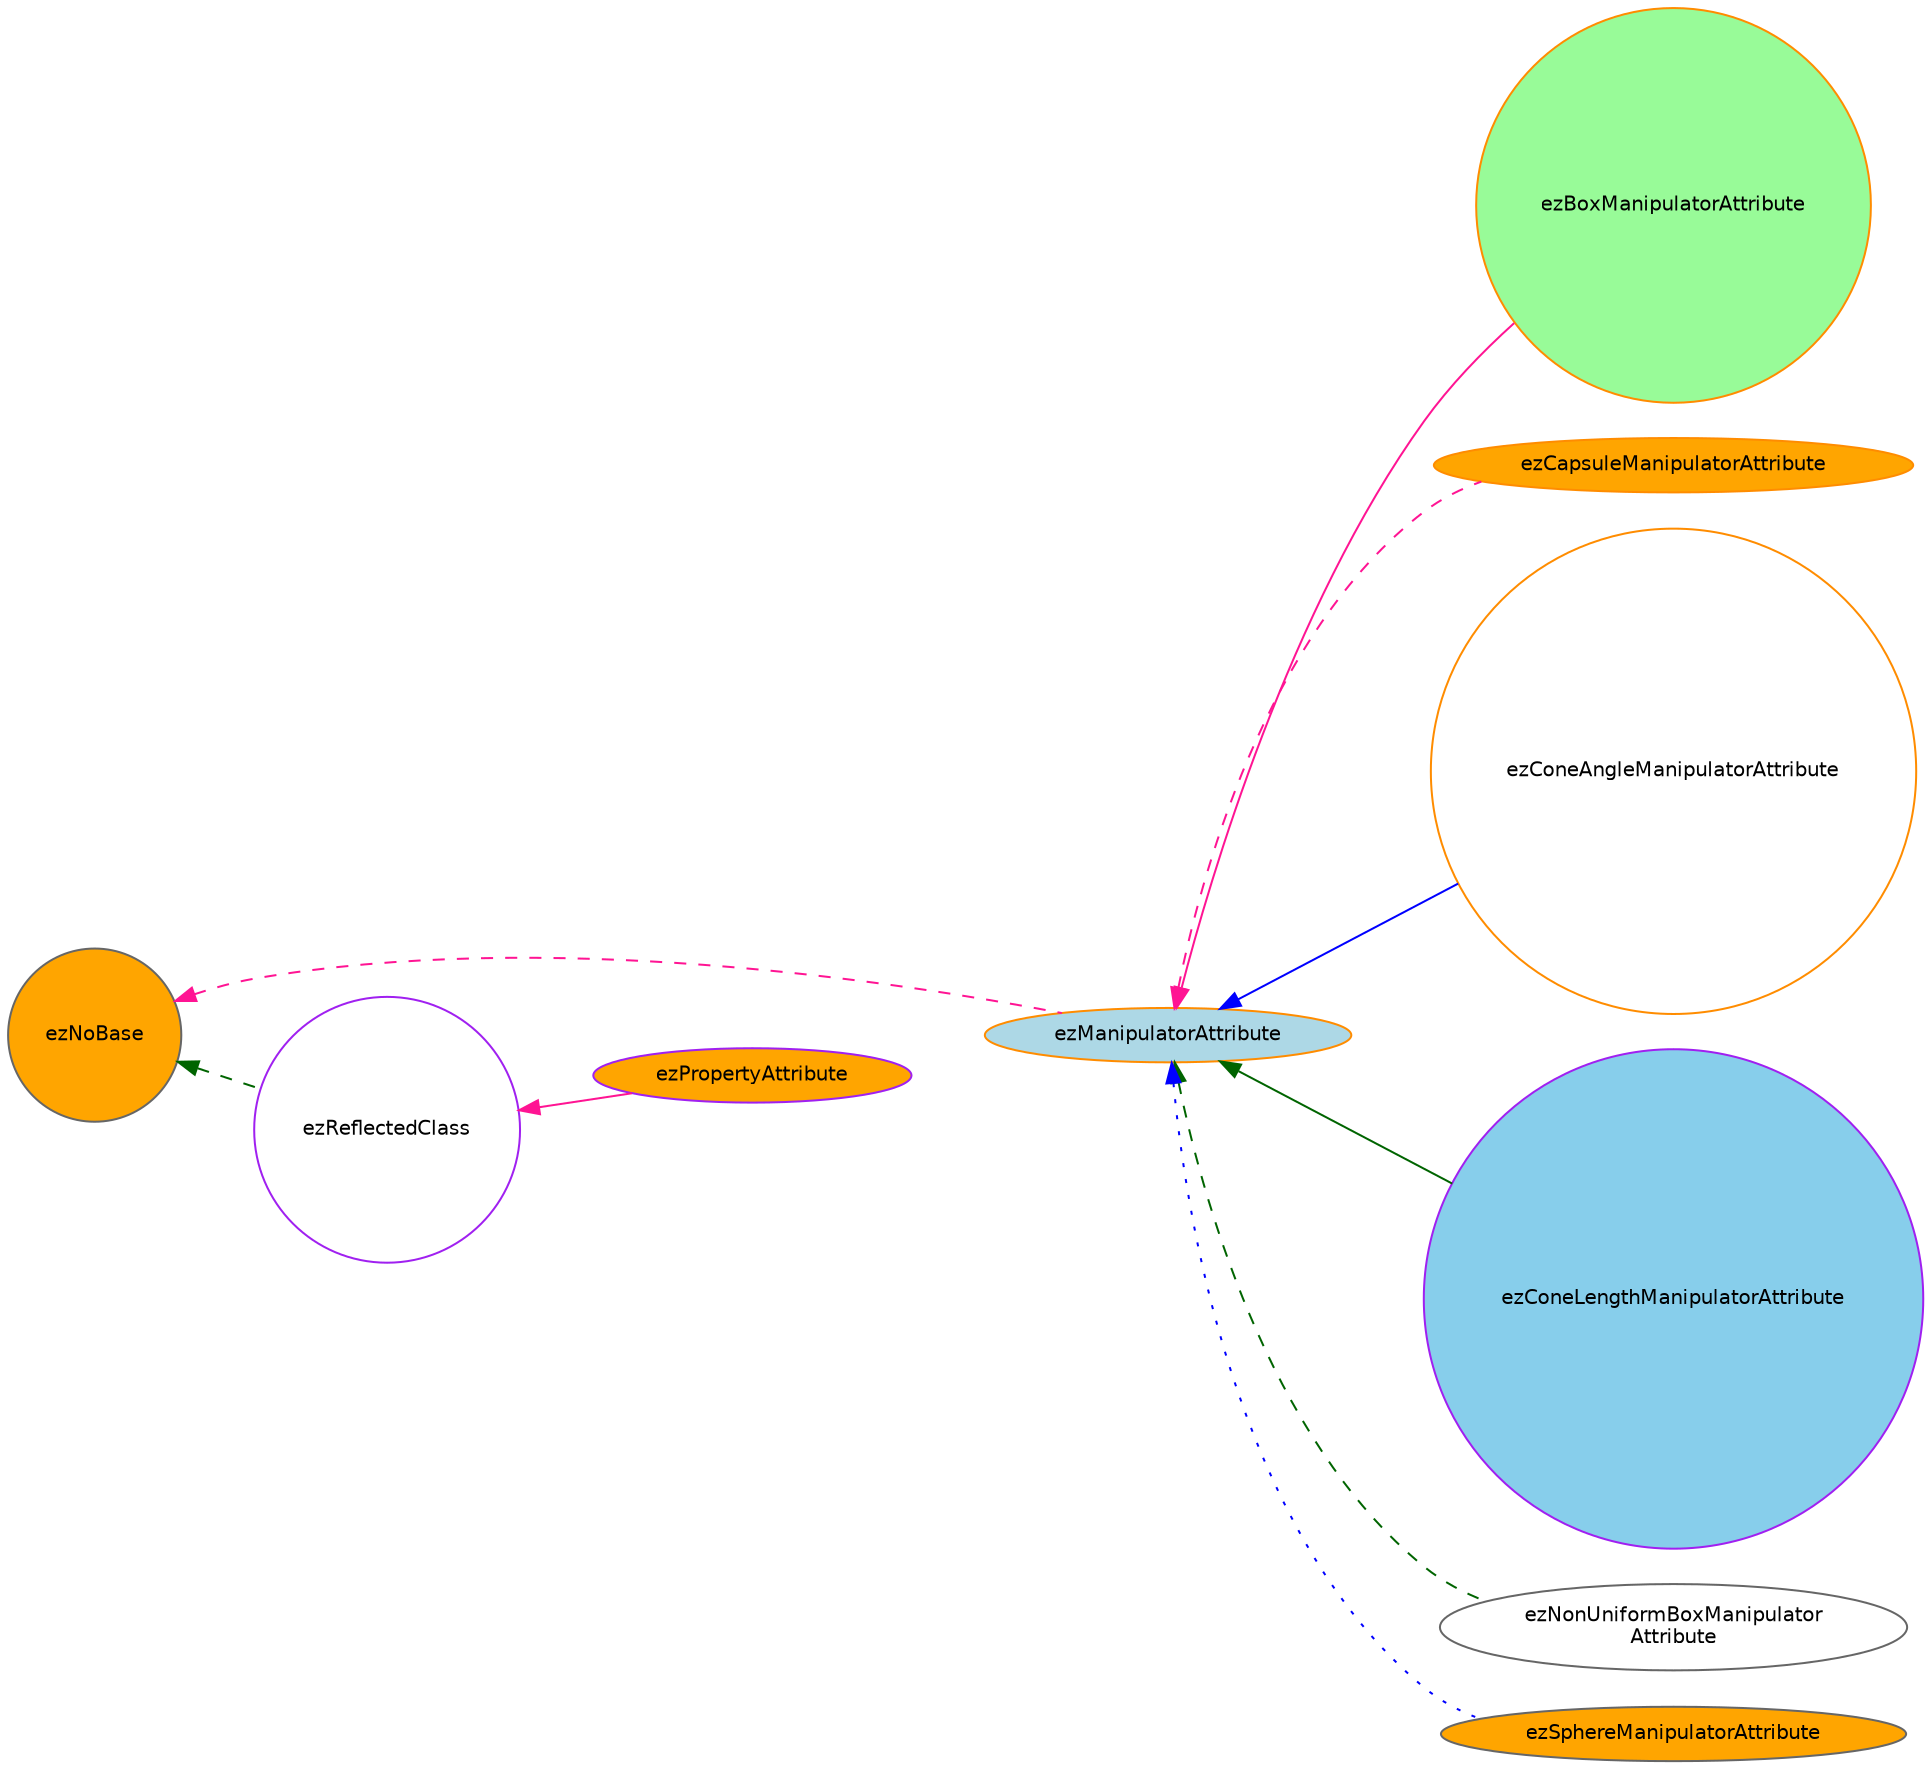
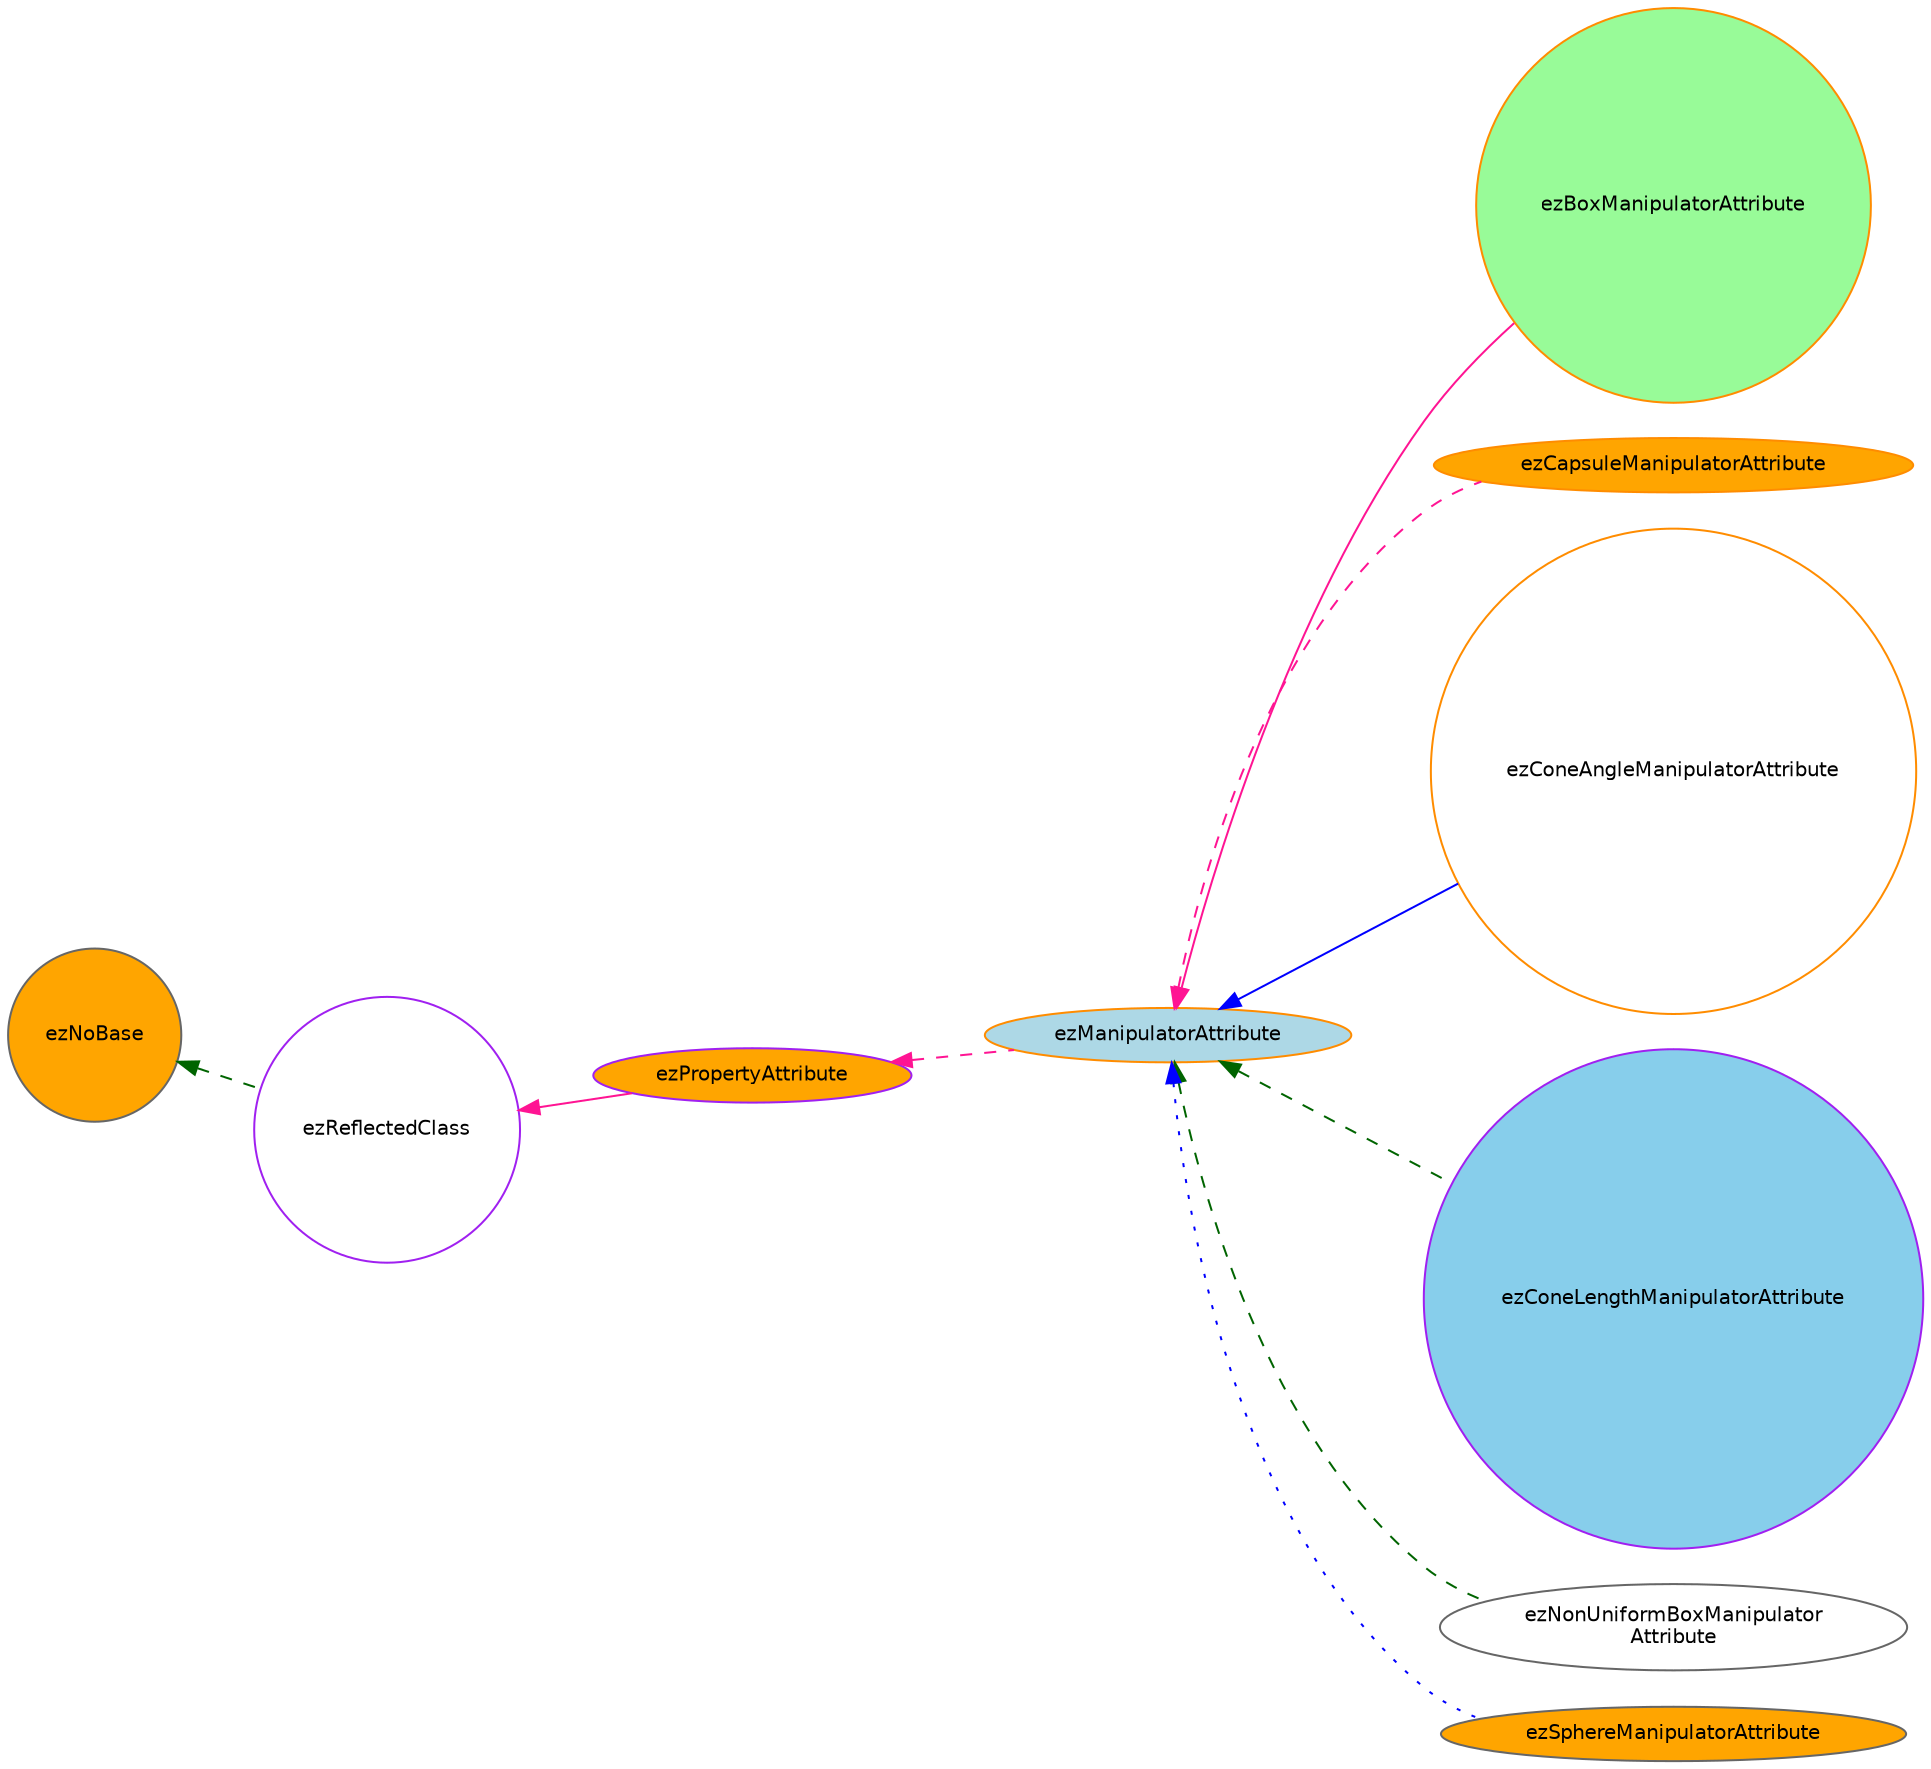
edge "ezManipulatorAttribute" -> "ezNoBase": now "ezManipulatorAttribute" -> "ezPropertyAttribute"
edge "ezConeLengthManipulatorAttribute" -> "ezManipulatorAttribute": style solid -> dashed
